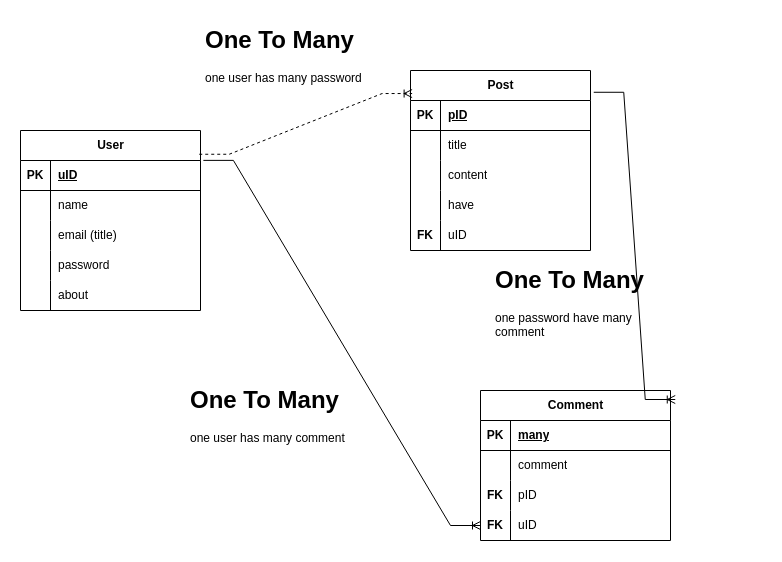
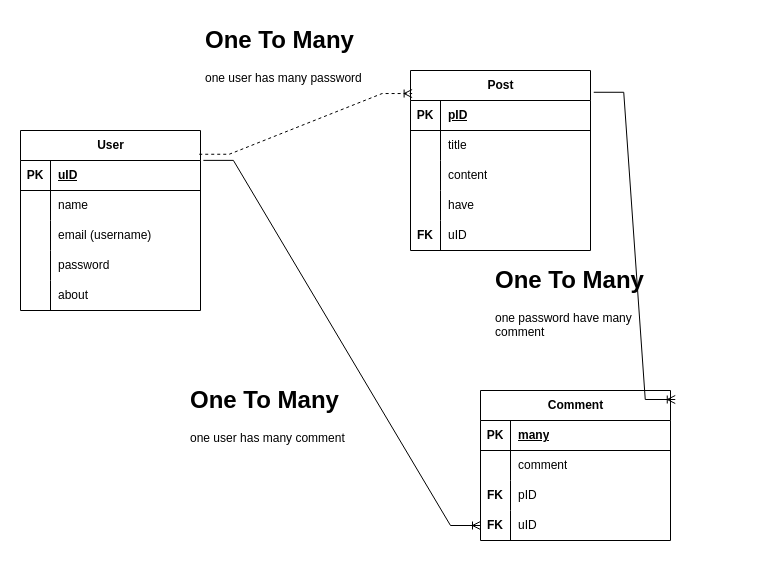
node "email (title)": label "email (title)" -> "email (username)"
